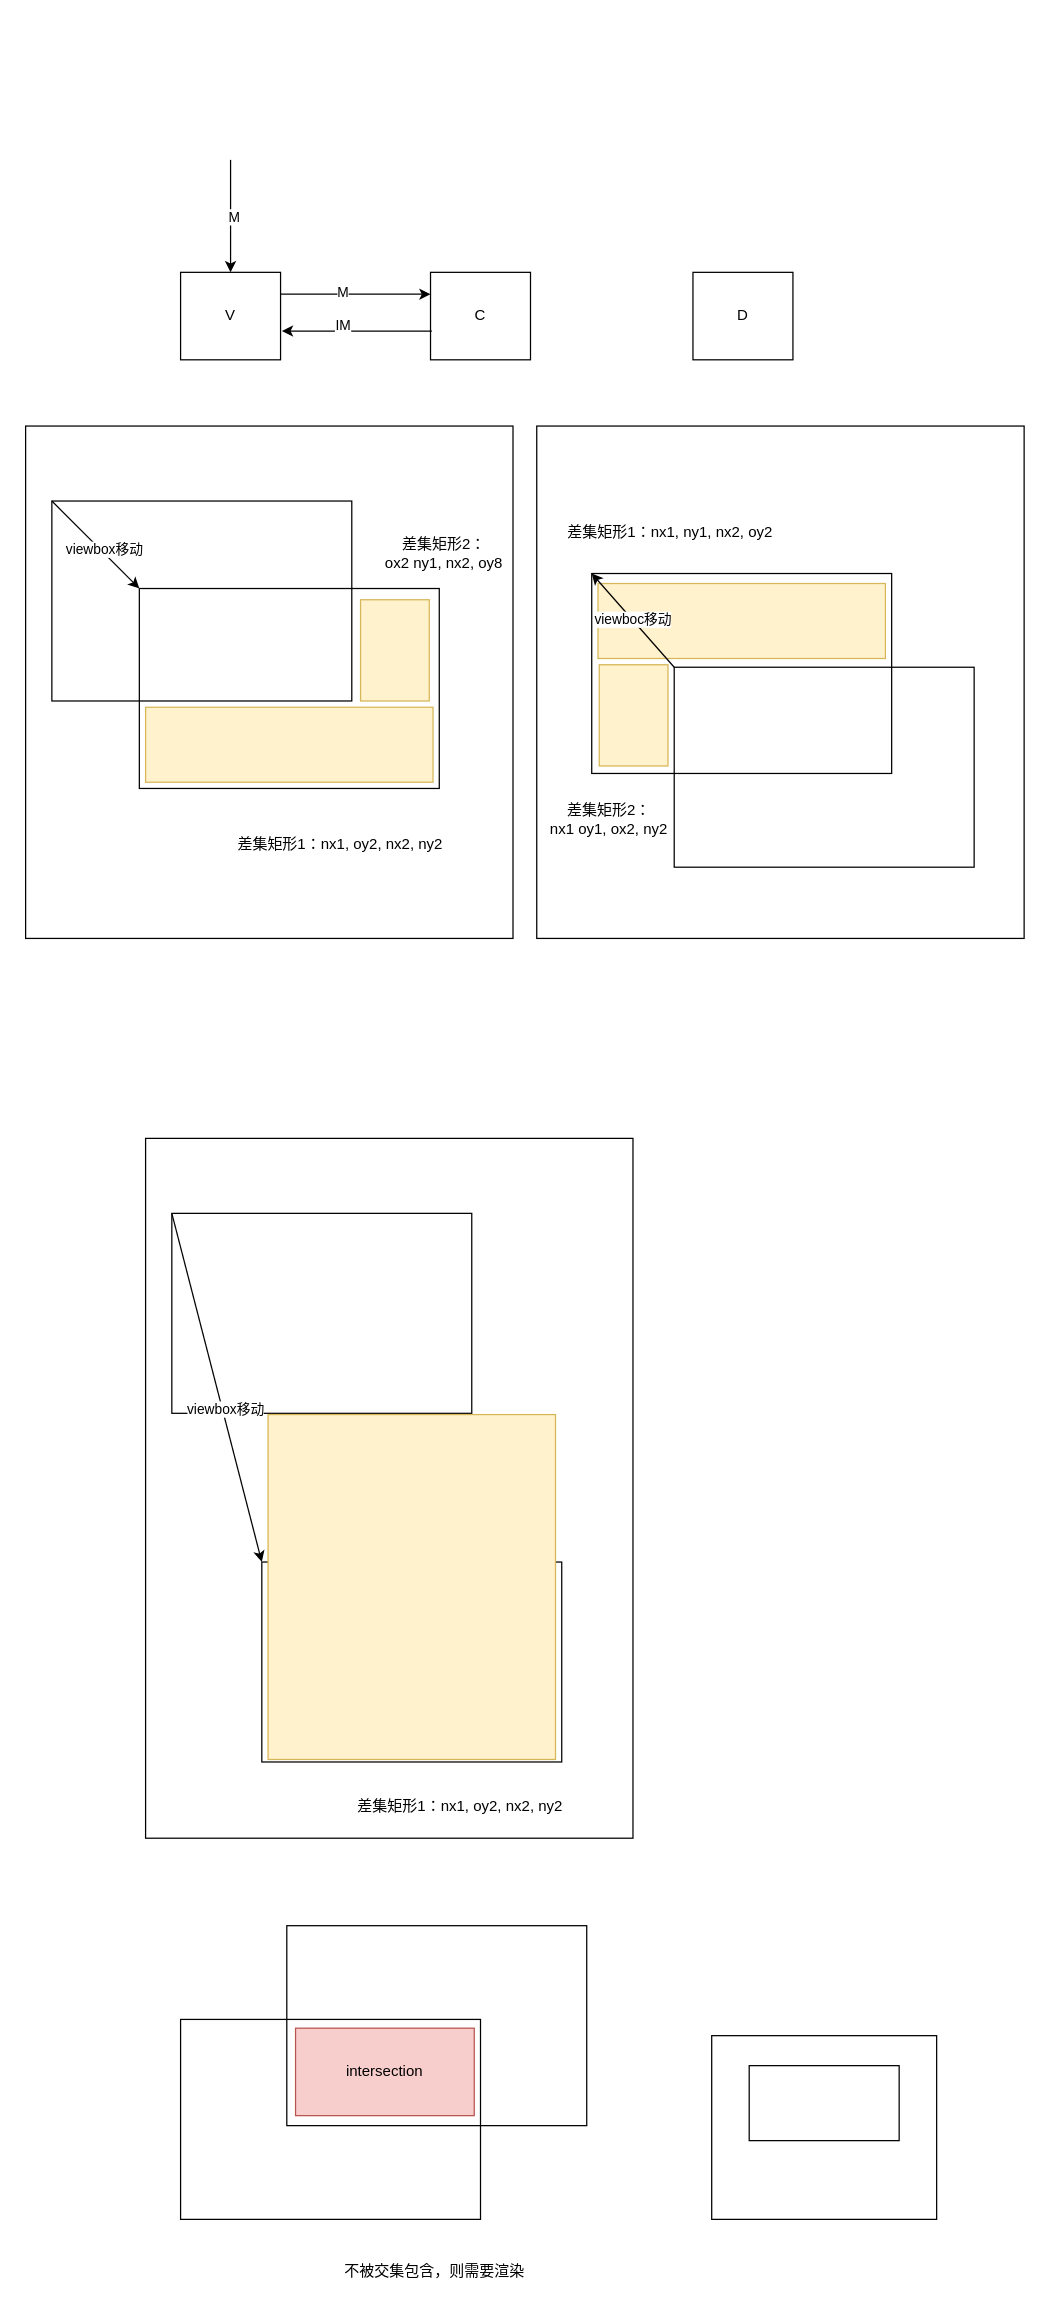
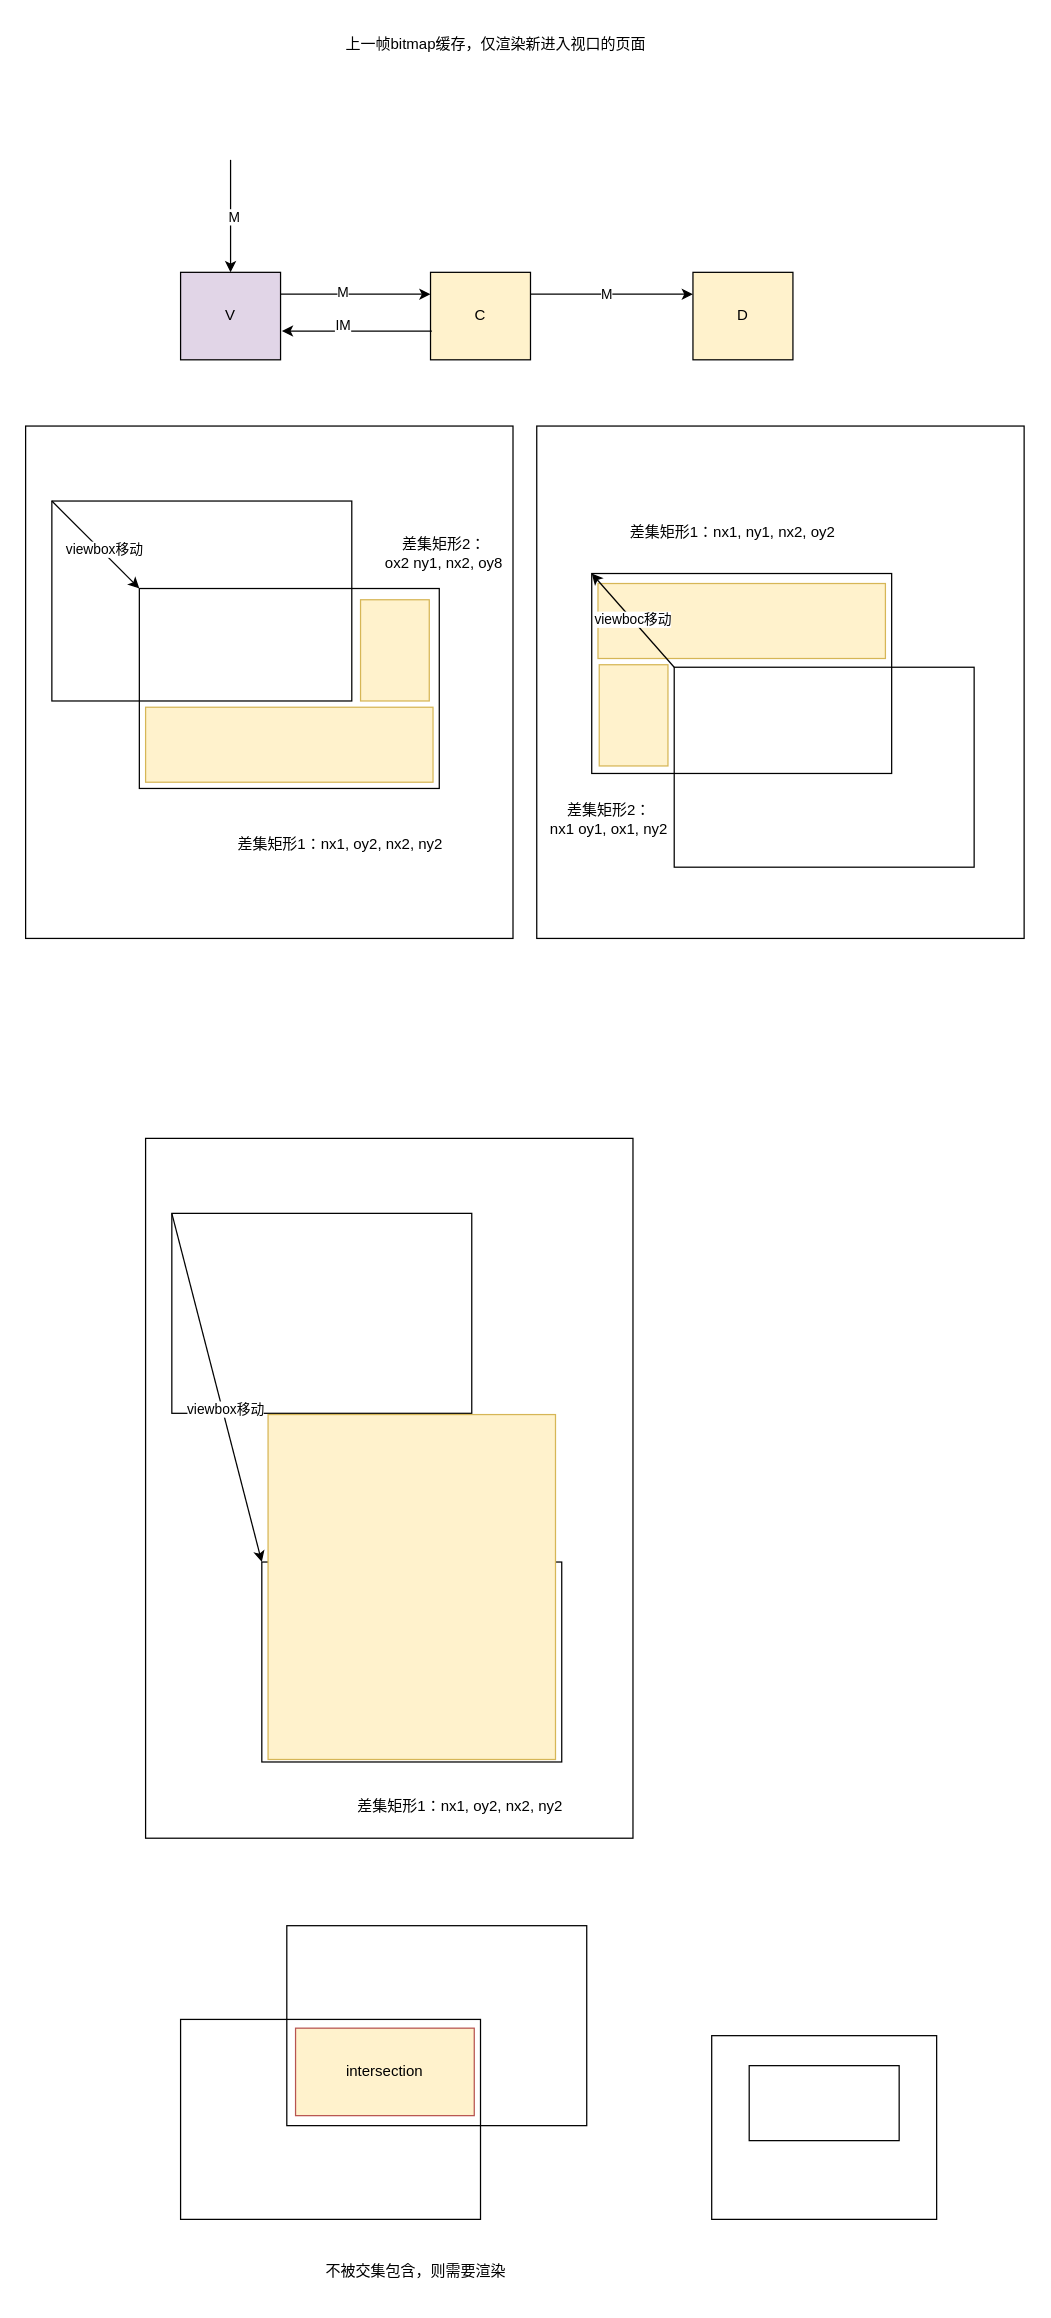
node "上一帧bitmap缓存，仅渲染新进入视口的页面": added
edge "C" -> "D": added, label "M"
node "V": fillcolor #ffffff -> #e1d5e7
node "C": fillcolor #ffffff -> #fff2cc
node "D": fillcolor #ffffff -> #fff2cc
node "差集矩形1：nx1, ny1, nx2, oy2": moved (671, 532) -> (733, 532)
node "差集矩形2： nx1 oy1, ox2, ny2": label "差集矩形2： nx1 oy1, ox2, ny2" -> "差集矩形2： nx1 oy1, ox1, ny2"
node "intersection": fillcolor #f8cecc -> #fff2cc
node "不被交集包含，则需要渲染": moved (435, 2272) -> (416, 2272)
